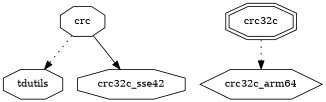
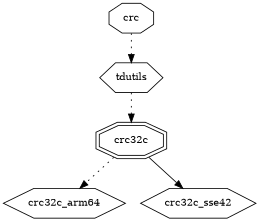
edge "crc" -> "crc32c_sse42": now "crc32c" -> "crc32c_sse42"
node "tdutils": shape octagon -> hexagon
node "crc32c_sse42": shape octagon -> hexagon
edge "tdutils" -> "crc32c": added
